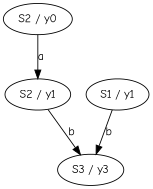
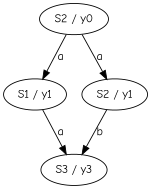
edge "S2 / y0" -> "S1 / y1": added, label "a"
edge "S1 / y1" -> "S3 / y3": label "b" -> "a"
